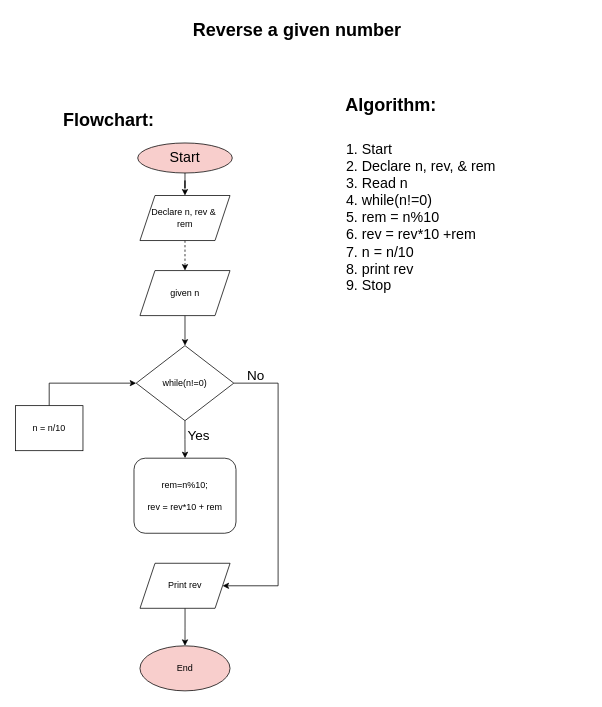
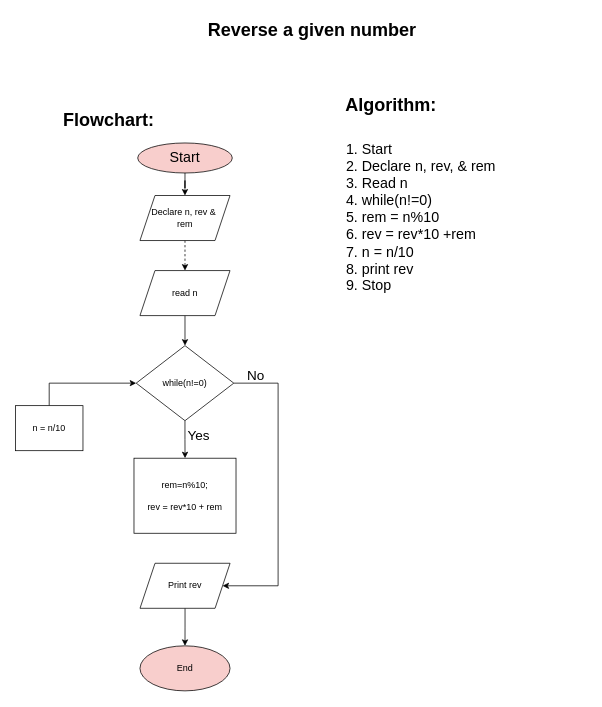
node "Reverse a given number": moved (297, 30) -> (312, 30)
node "given n": label "given n" -> "read n"
node "rem=n%10; rev = rev*10 + rem": shape rounded rectangle -> rectangle
